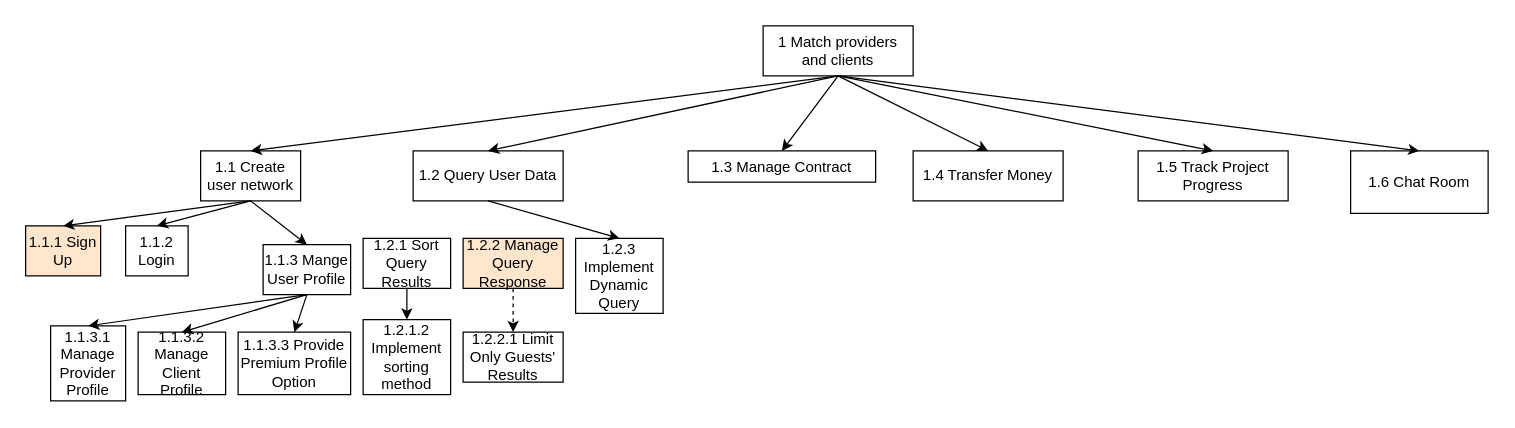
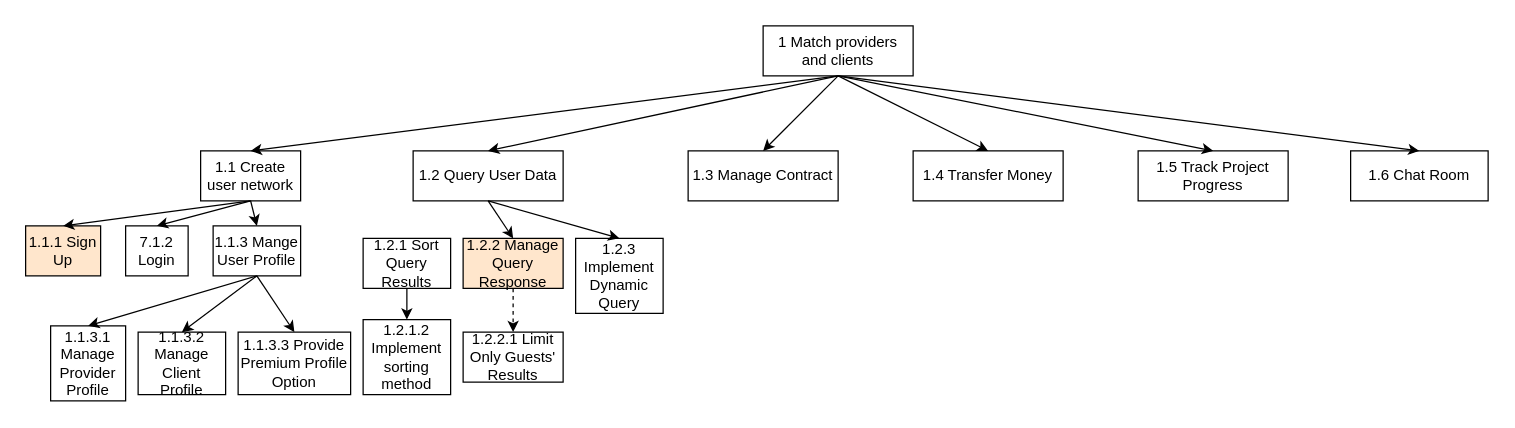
node "1.3 Manage Contract": size 188x31 -> 150x50
node "1.6 Chat Room": size 138x63 -> 138x50
edge "1.2 Query User Data" -> "1.2.2 Manage Query Response": added
node "1.1.2 Login": label "1.1.2 Login" -> "7.1.2 Login"
node "1.1.3 Mange User Profile": moved (307, 269) -> (257, 251)
